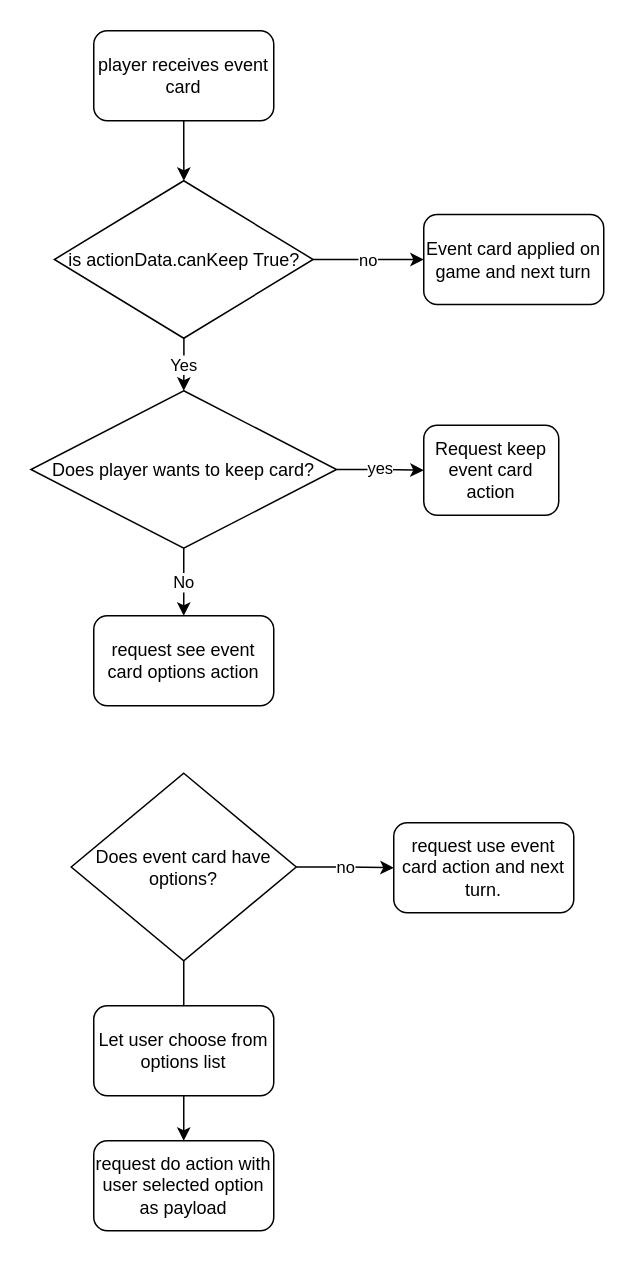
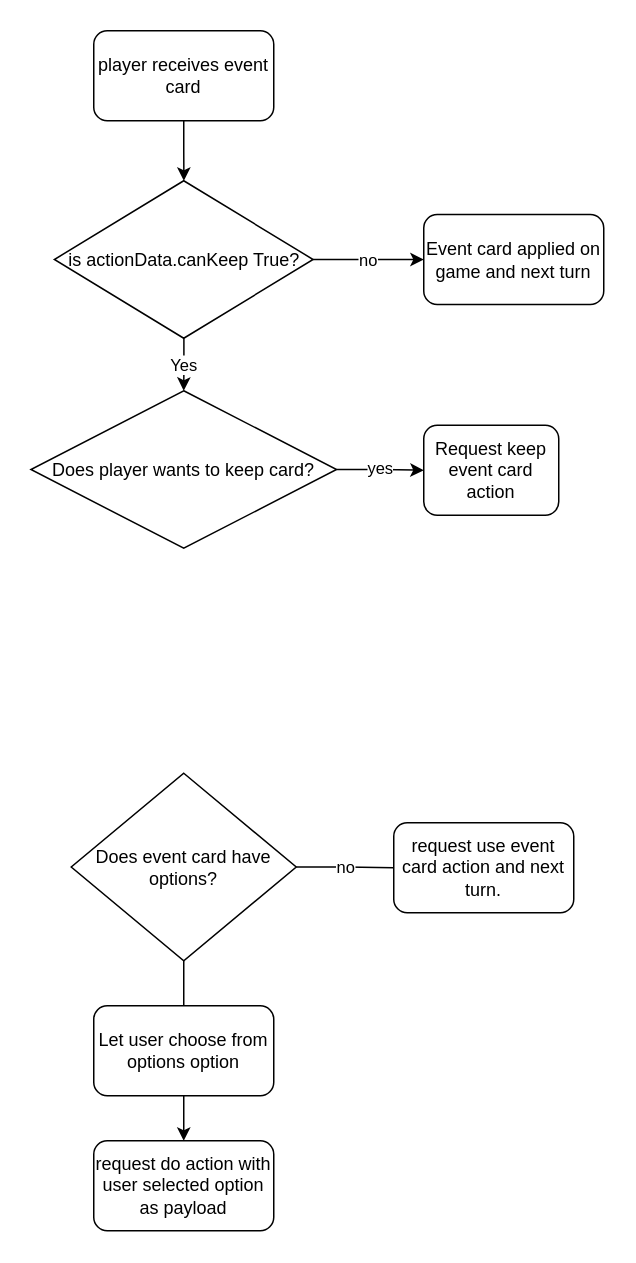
edge "Does player wants to keep card?" -> "request see event card options action": removed, label "No"
node "request see event card options action": removed
edge "Does event card have options?" -> "request use event card action and next turn.": arrowhead classic -> none
node "Let user choose from options list": label "Let user choose from options list" -> "Let user choose from options option"
